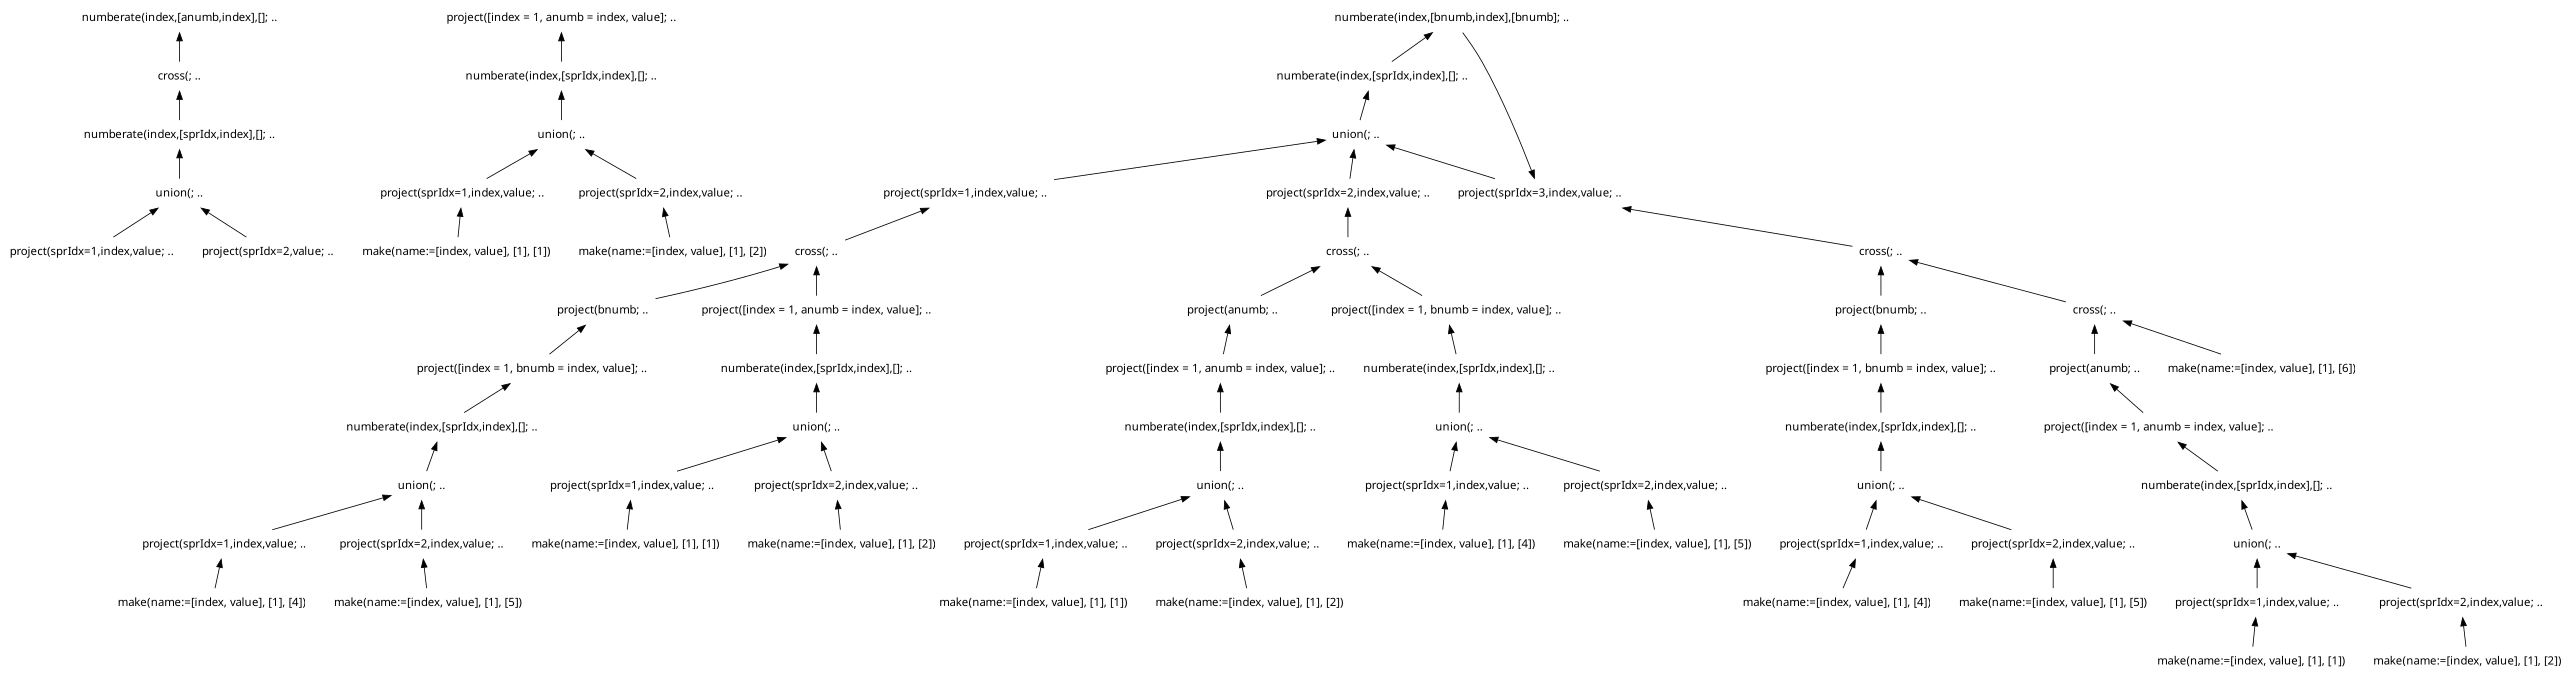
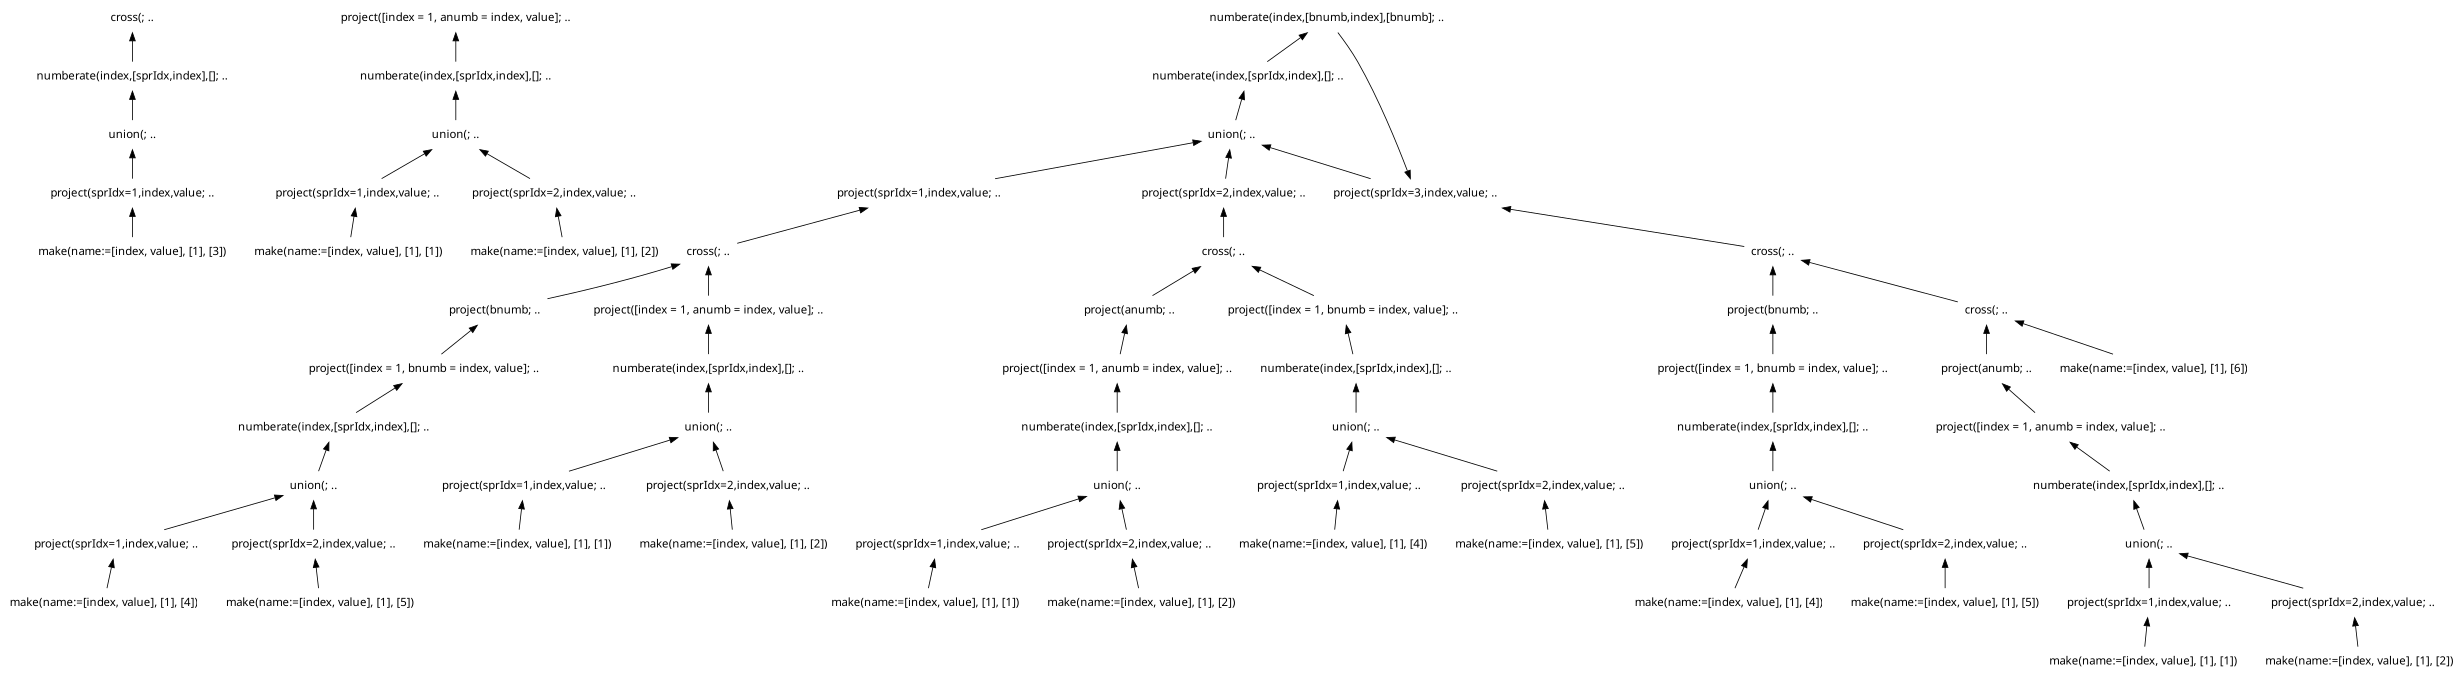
node "numberate(index,[anumb,index],[]; ..": removed
node "make(name:=[index, value], [1], [3])": added
node "project(sprIdx=2,value; ..": removed
